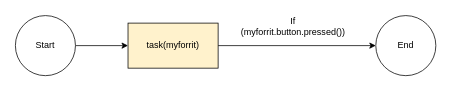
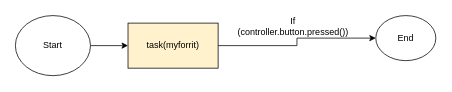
node "If (myforrit.button.pressed())": label "If (myforrit.button.pressed())" -> "If (controller.button.pressed())"
node "Start": size 60x60 -> 75x60
node "End": size 60x60 -> 60x45
